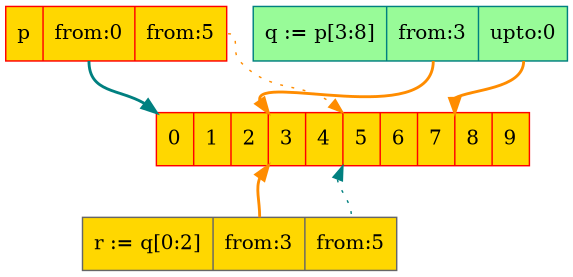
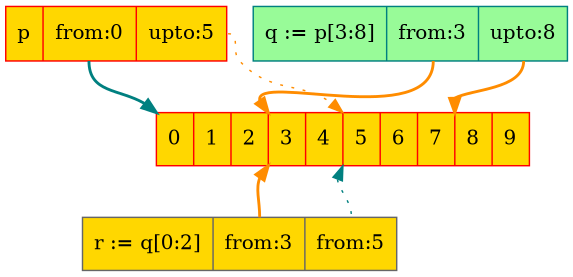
node "p": text "from:5" -> "upto:5"
node "q := p[3:8]": text "upto:0" -> "upto:8"
